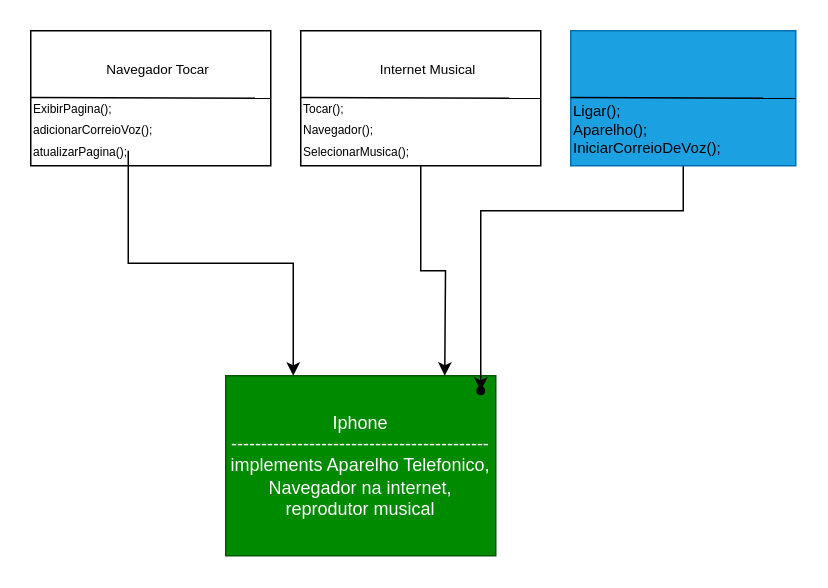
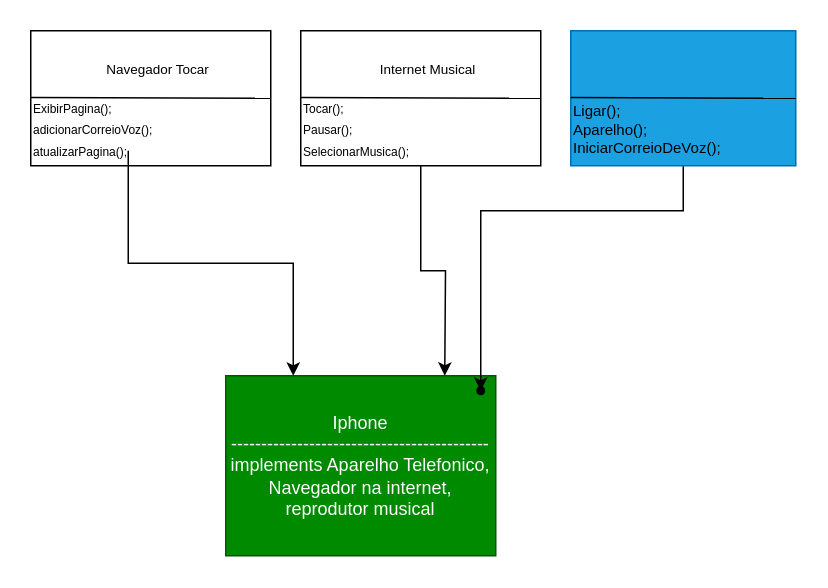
node "Tocar(); Navegador(); SelecionarMusica();": label "Tocar(); Navegador(); SelecionarMusica();" -> "Tocar(); Pausar(); SelecionarMusica();"
